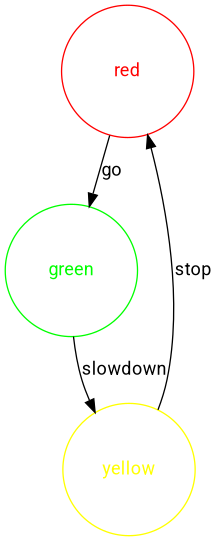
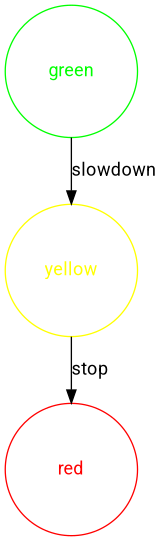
edge "red" -> "green": removed, label "go"
